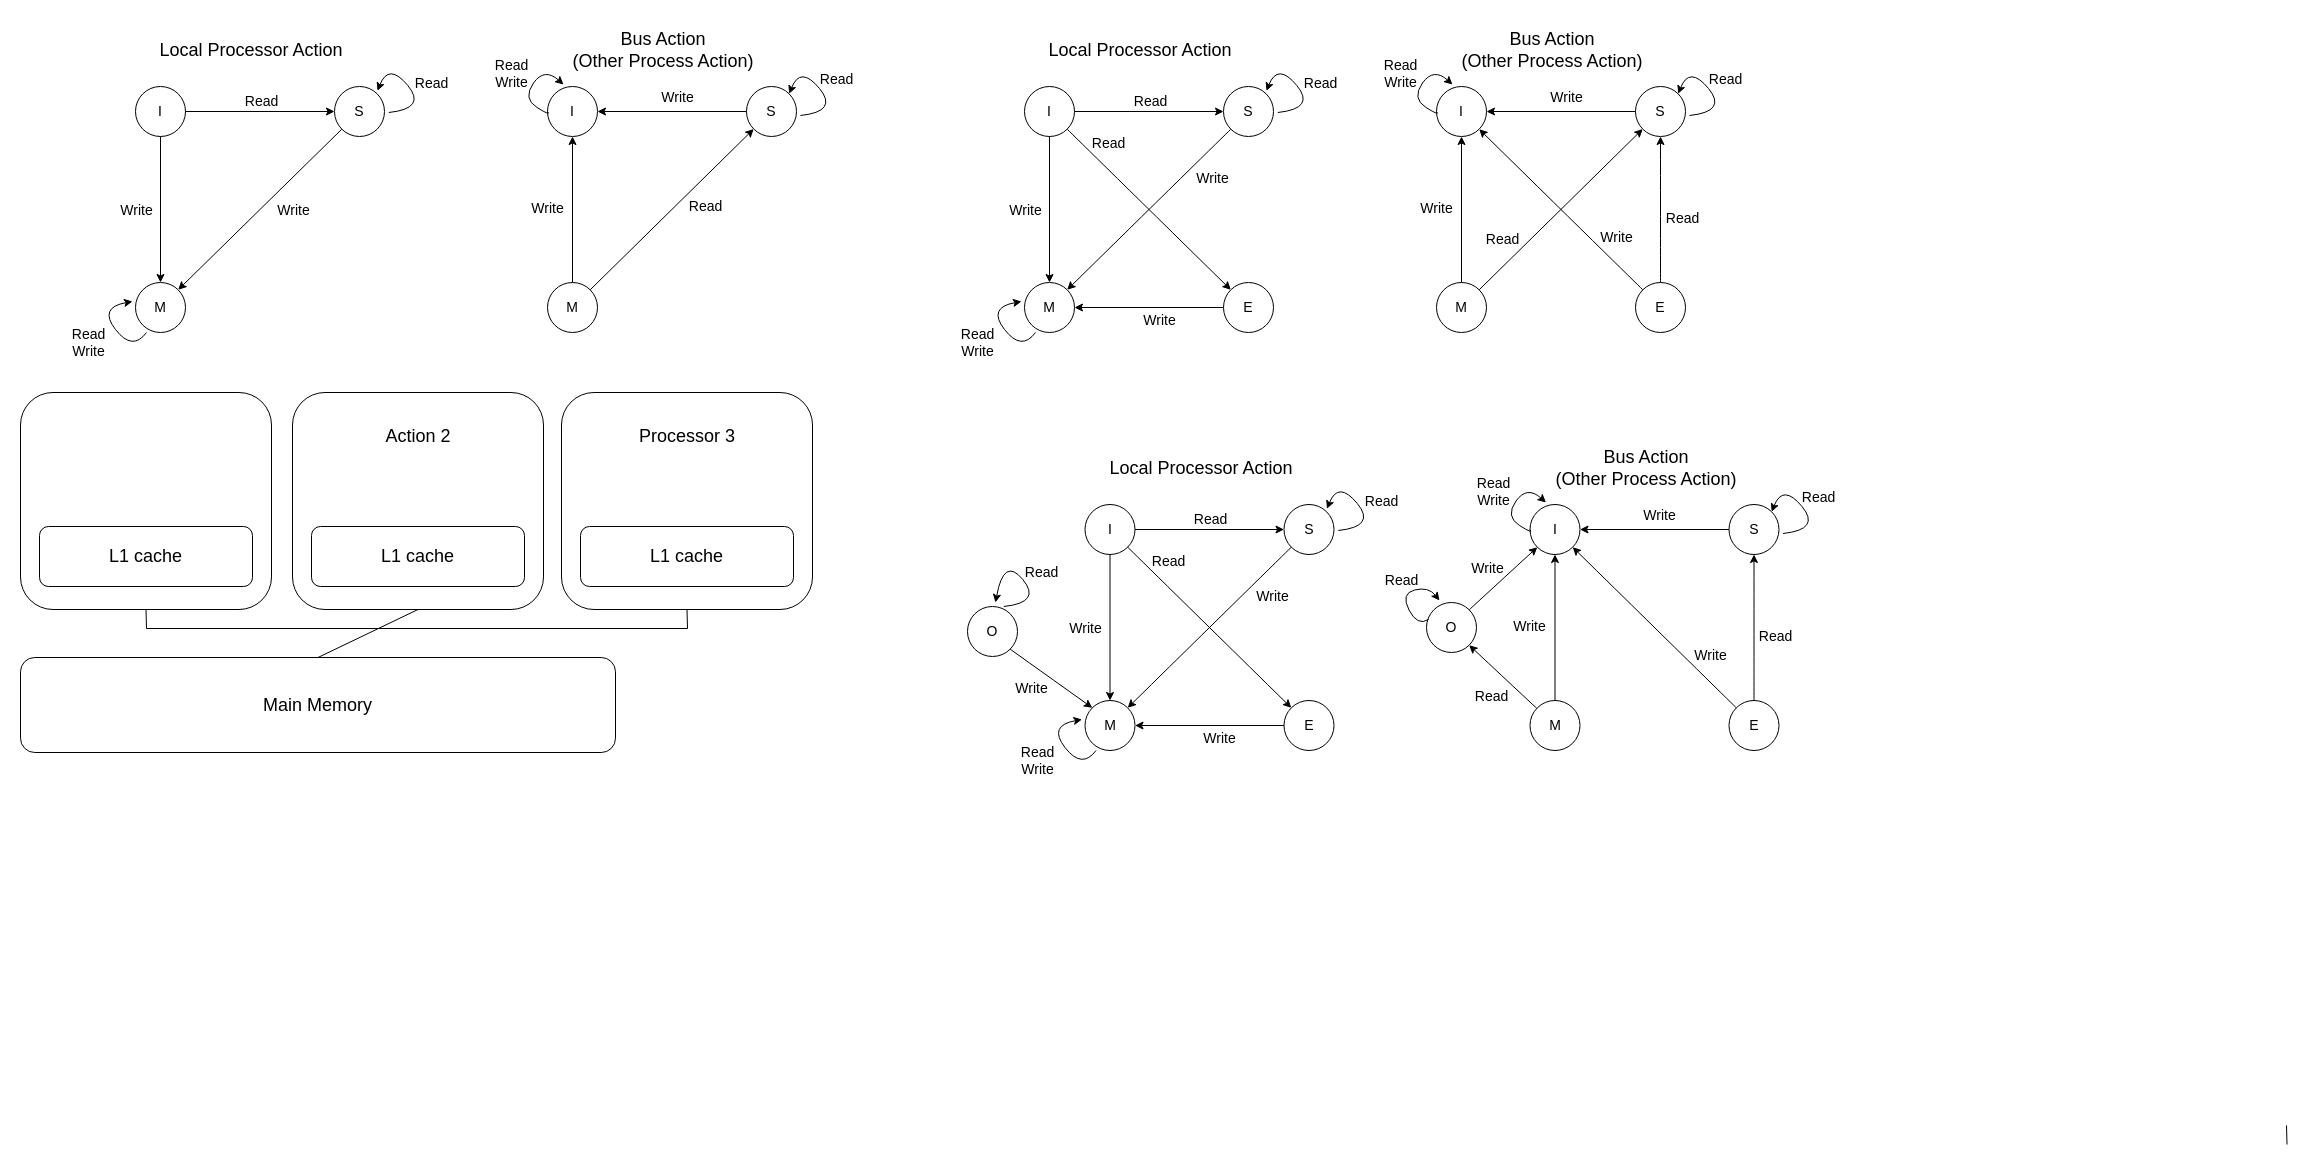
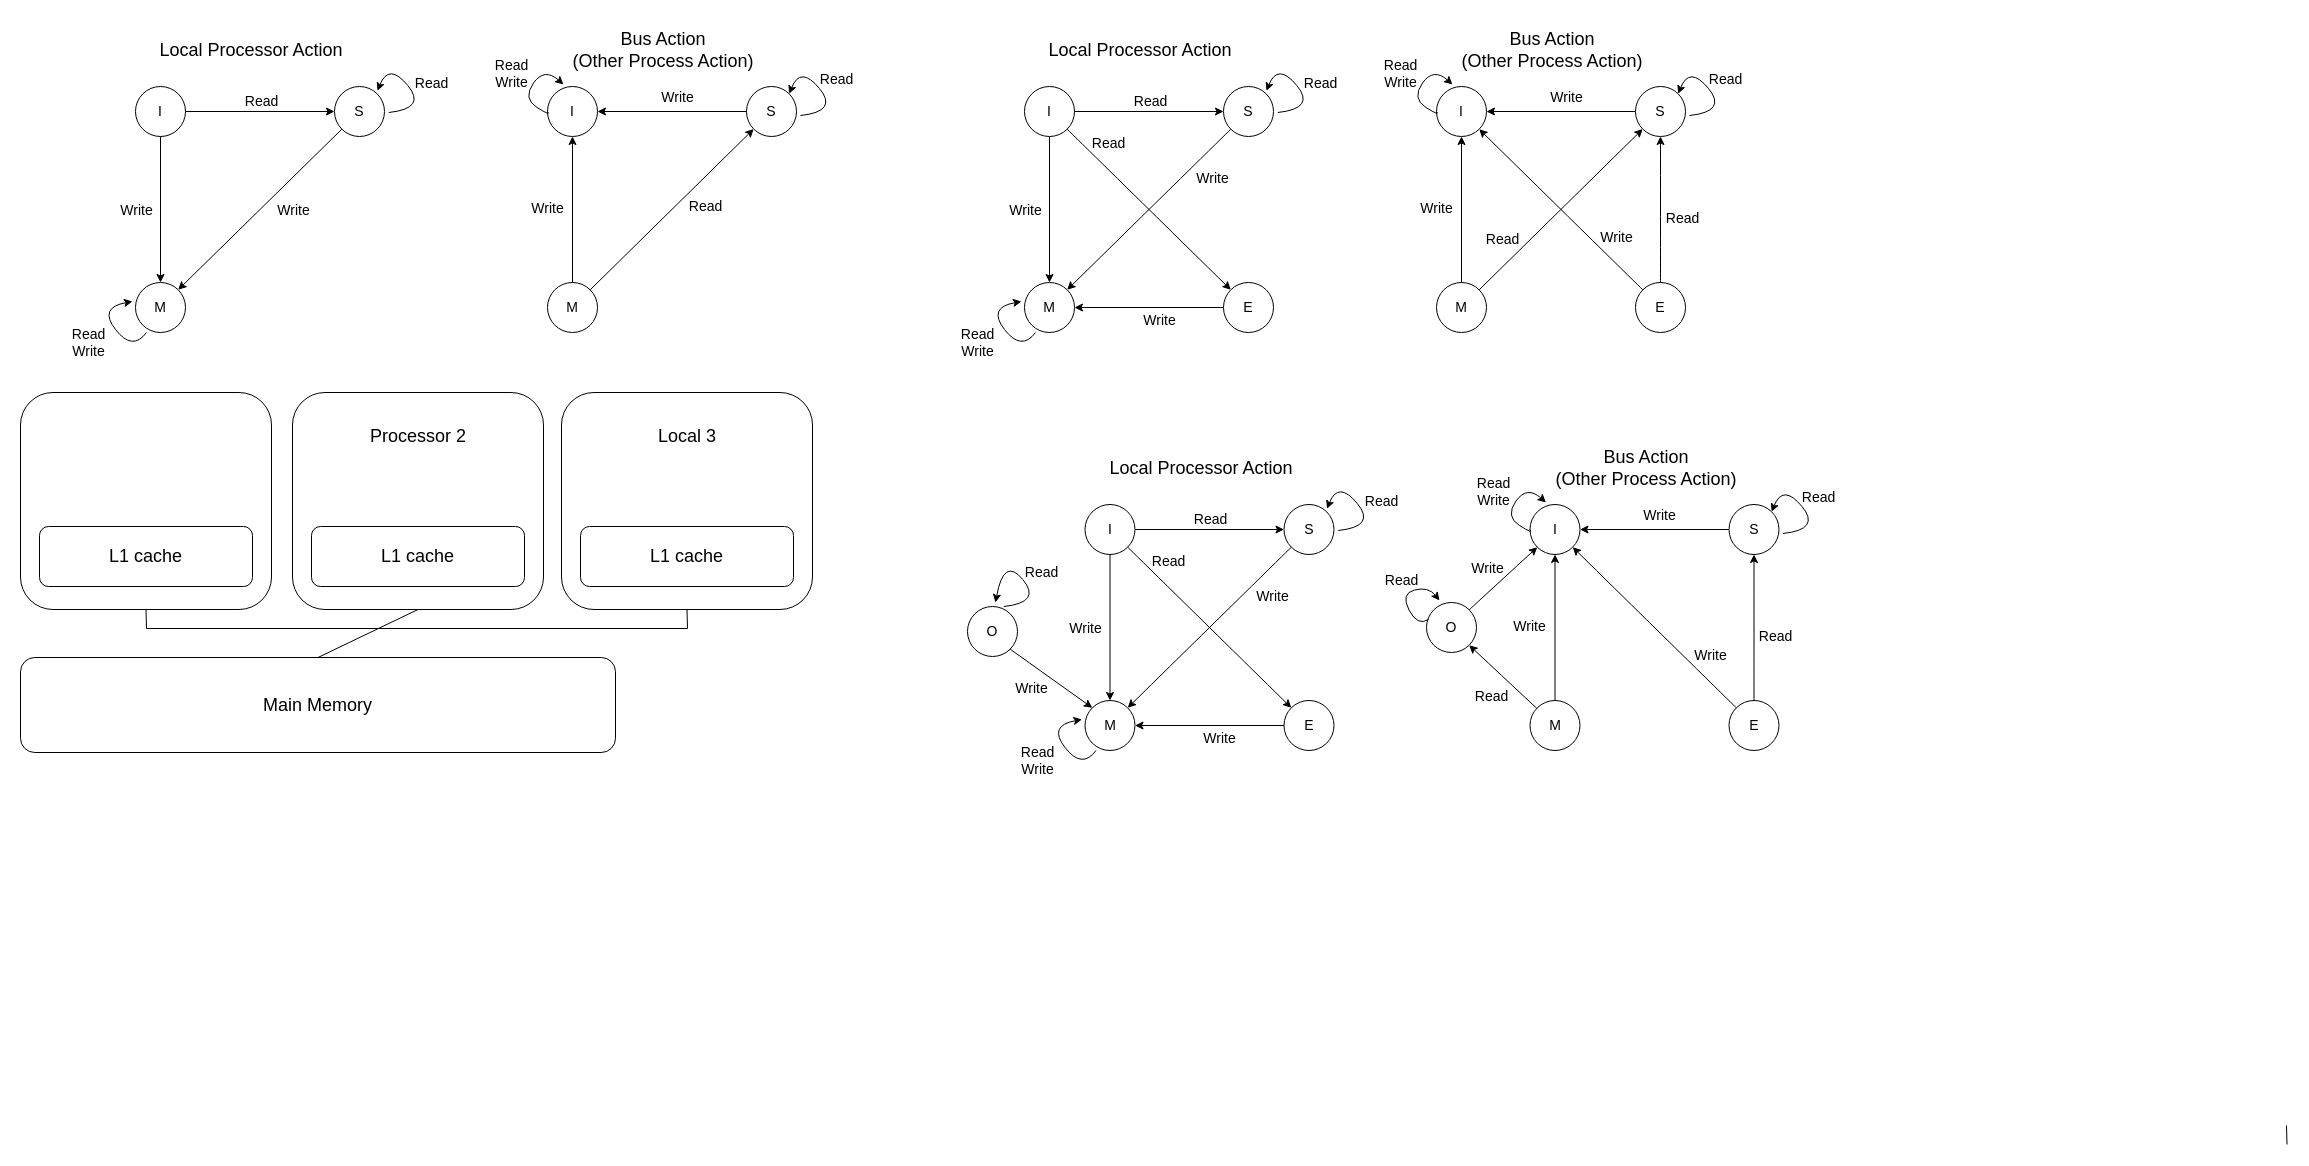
node "Action 2": label "Action 2" -> "Processor 2"
node "Processor 3": label "Processor 3" -> "Local 3"
